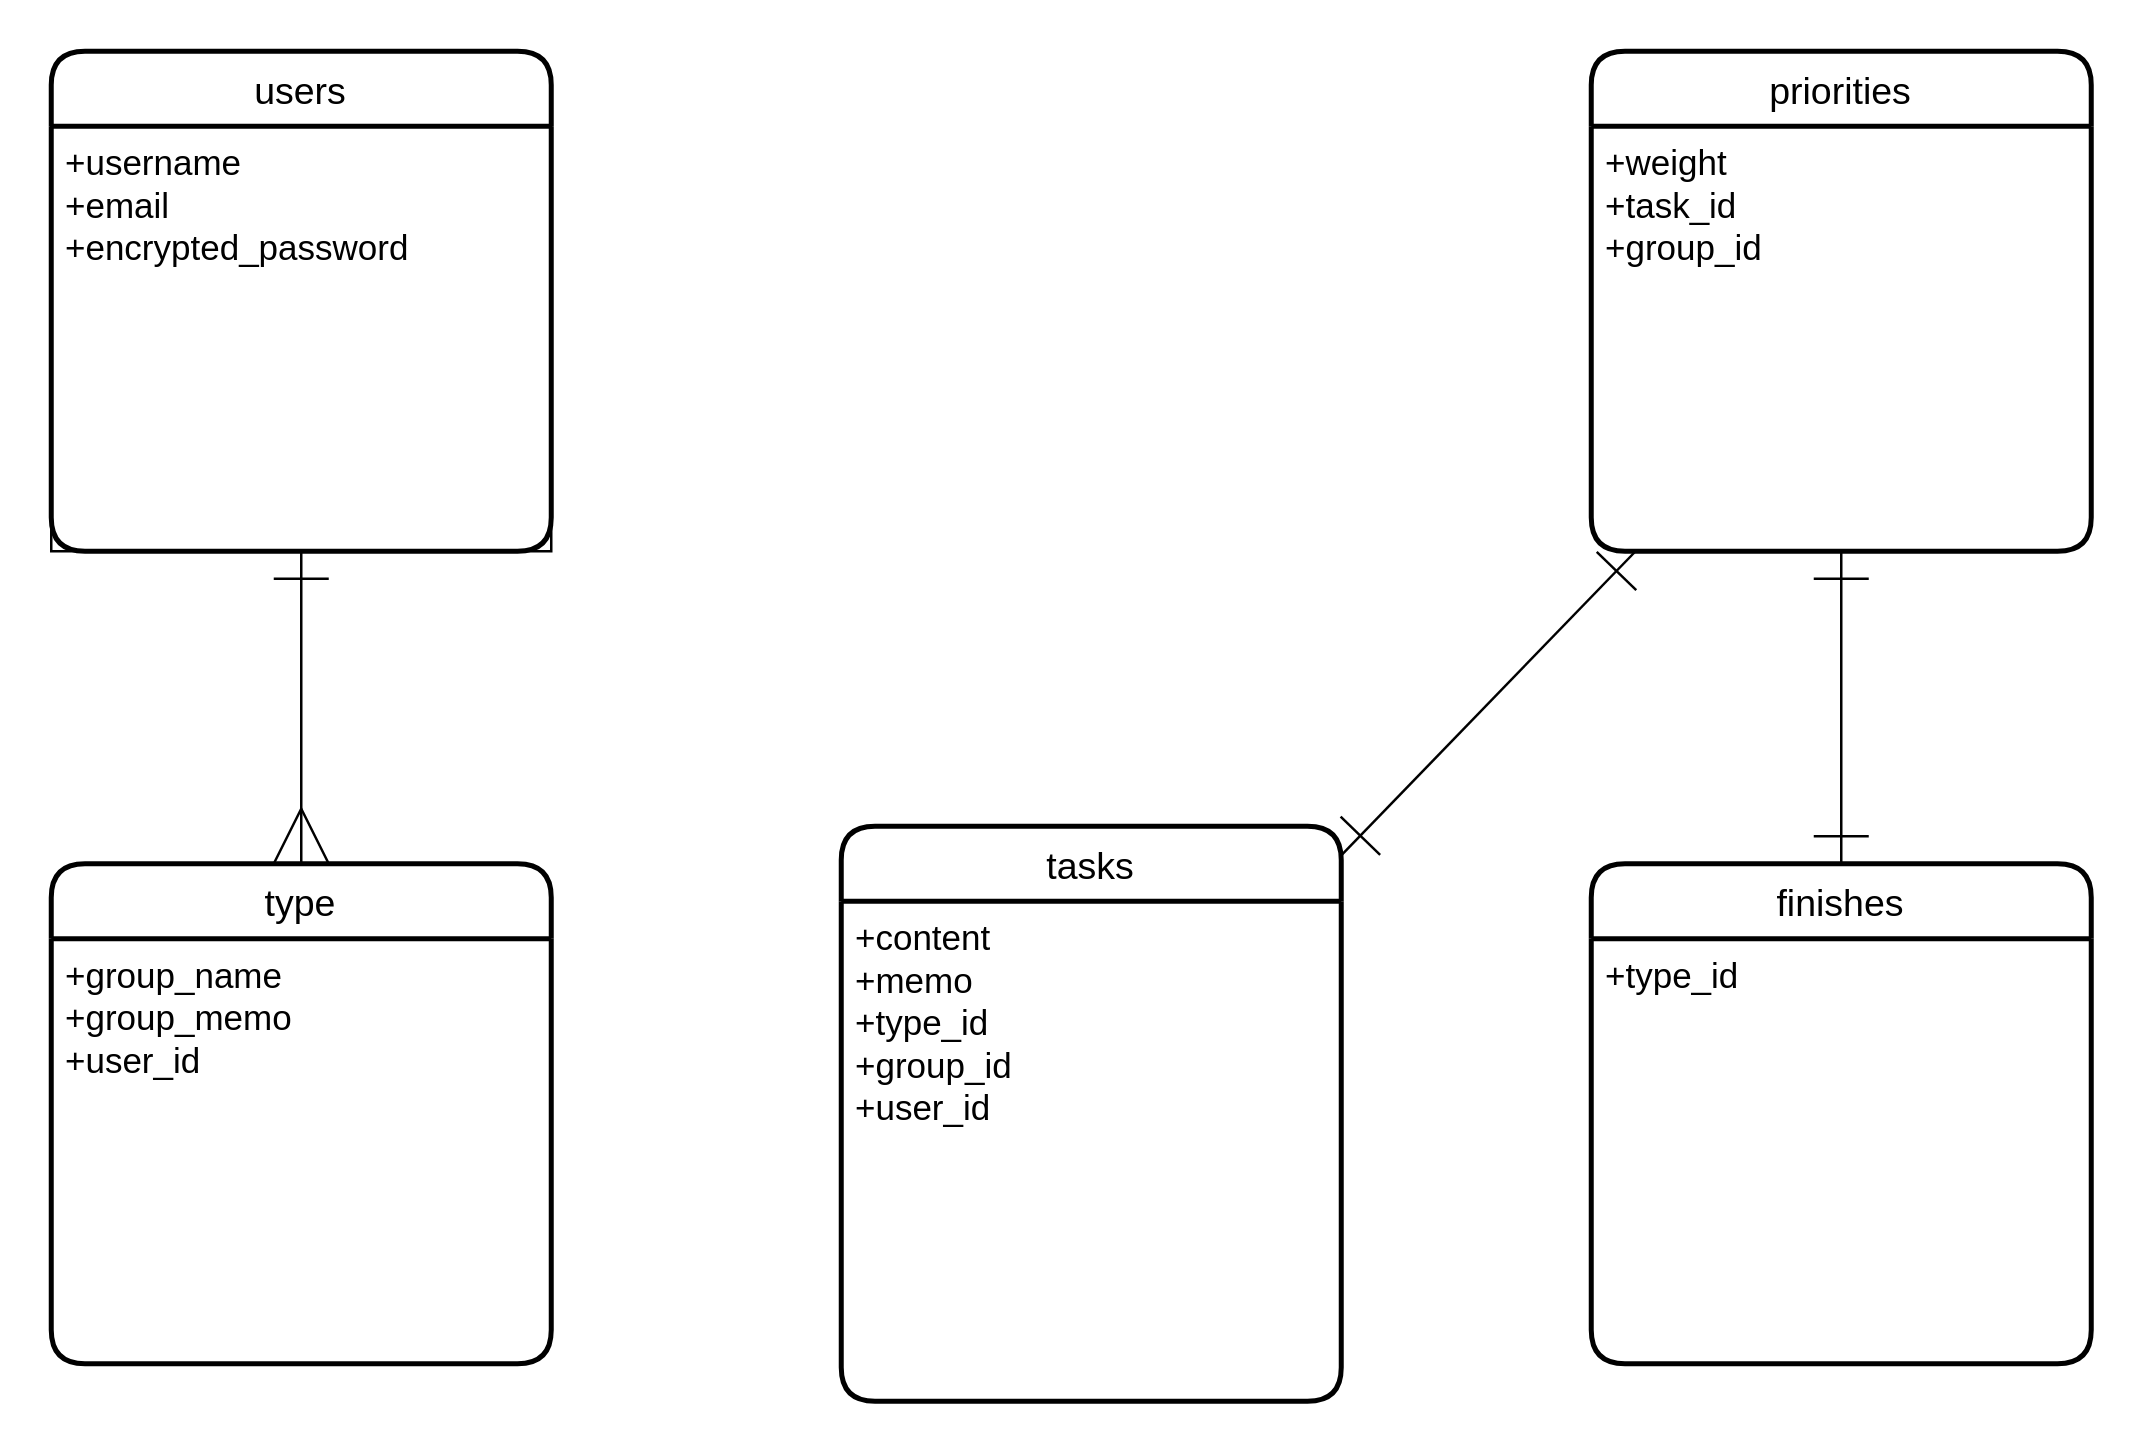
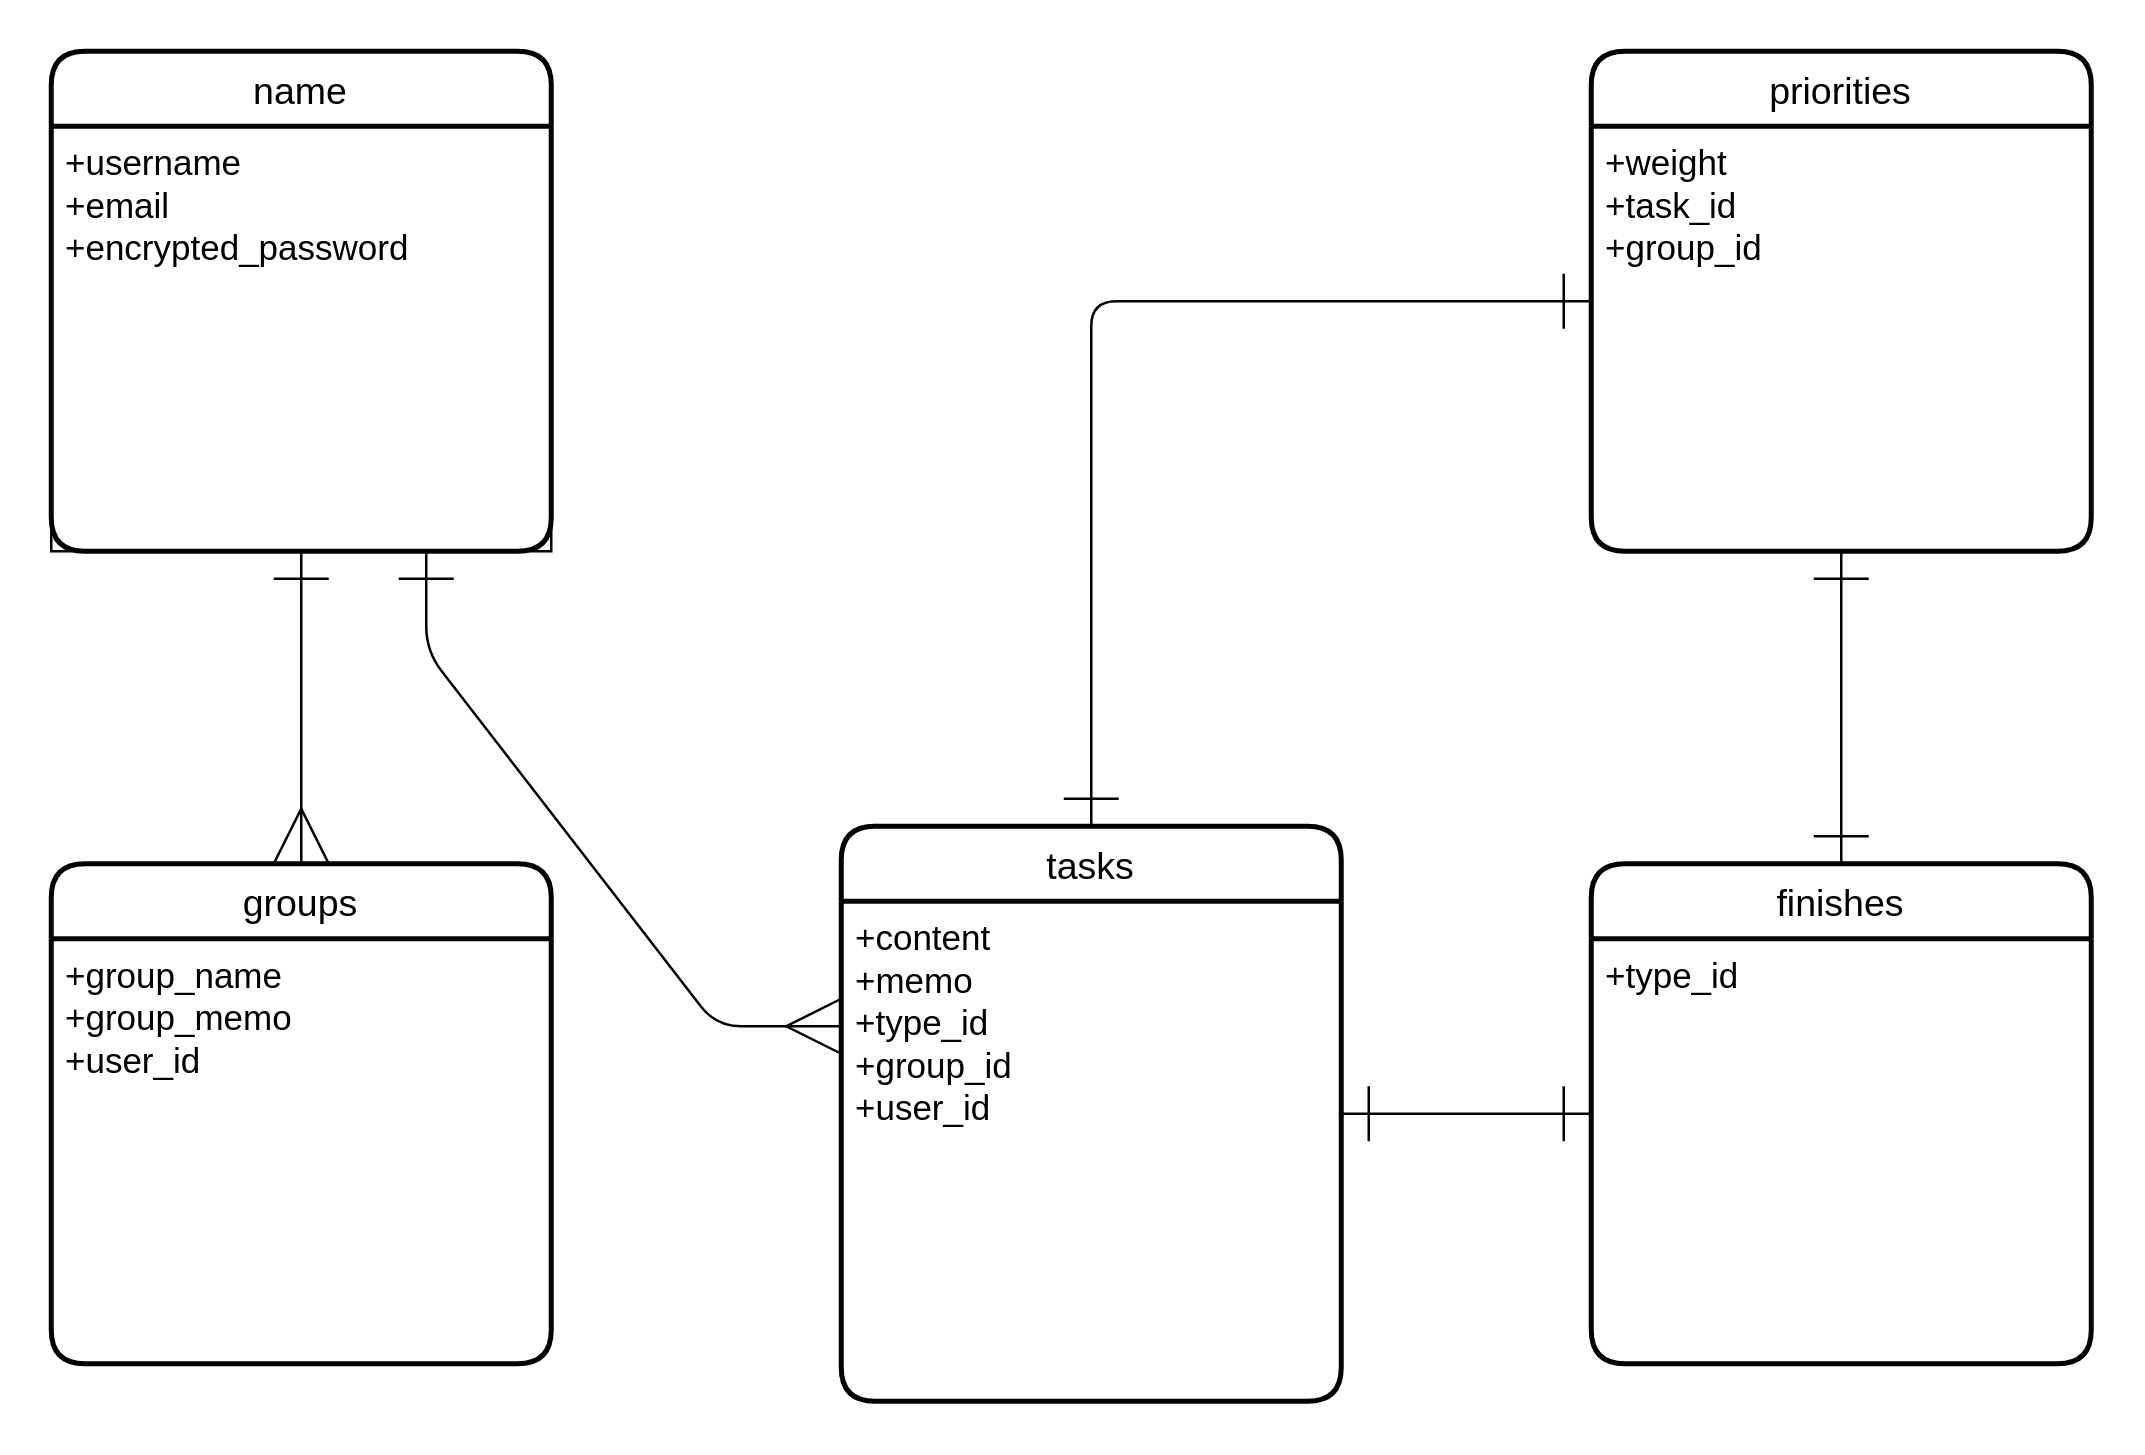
node "users": label "users" -> "name"
edge "priorities" -- "tasks": added
edge "+weight +task_id +group_id" -- "tasks": now "finishes" -- "tasks"
edge "+username +email +encrypted_password" -- "+content +memo +type_id +group_id +user_id": added
node "type": label "type" -> "groups"
